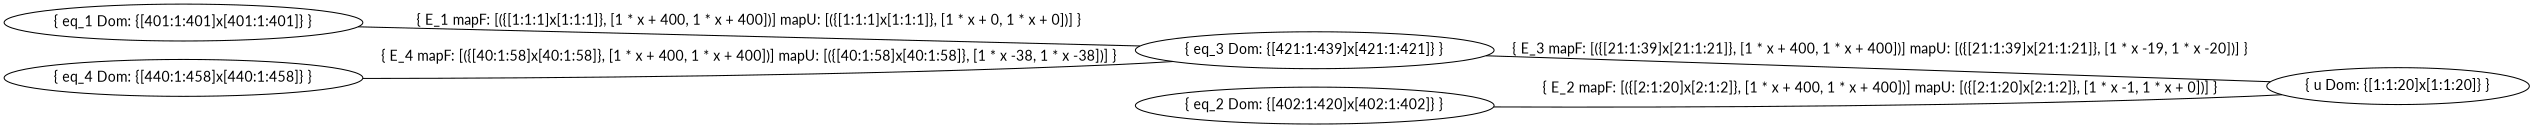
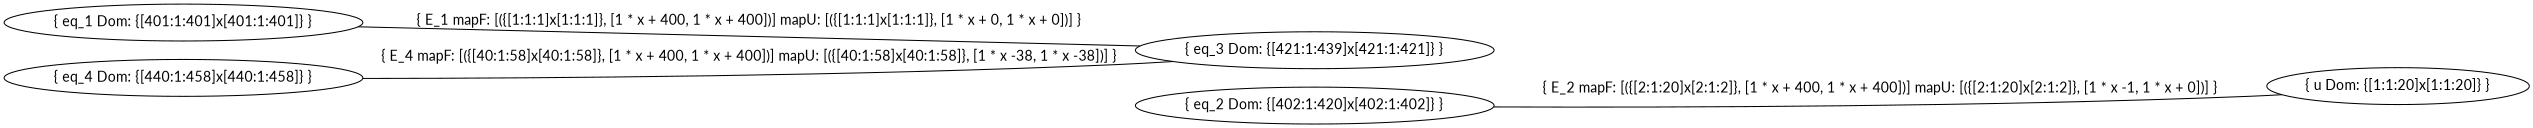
edge "{ eq_3 Dom: {[421:1:439]x[421:1:421]} }" -- "{ u Dom: {[1:1:20]x[1:1:20]} }": removed, label "{ E_3 mapF: [({[21:1:39]x[21:1:21]}, [1 * x + 400, 1 * x + 400])] mapU: [({[21:1:39]x[21:1:21]}, [1 * x -19, 1 * x -20])] }"
